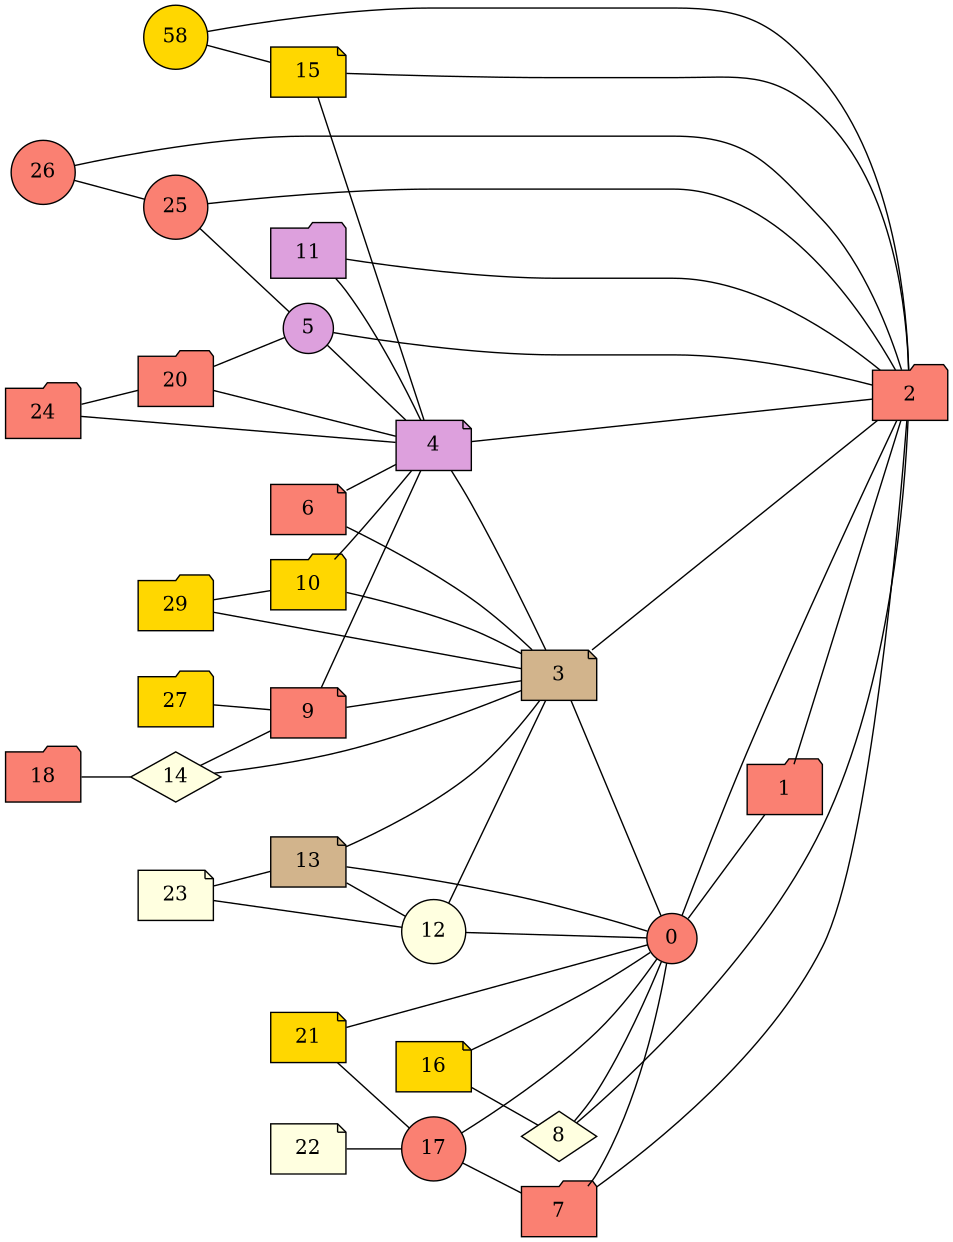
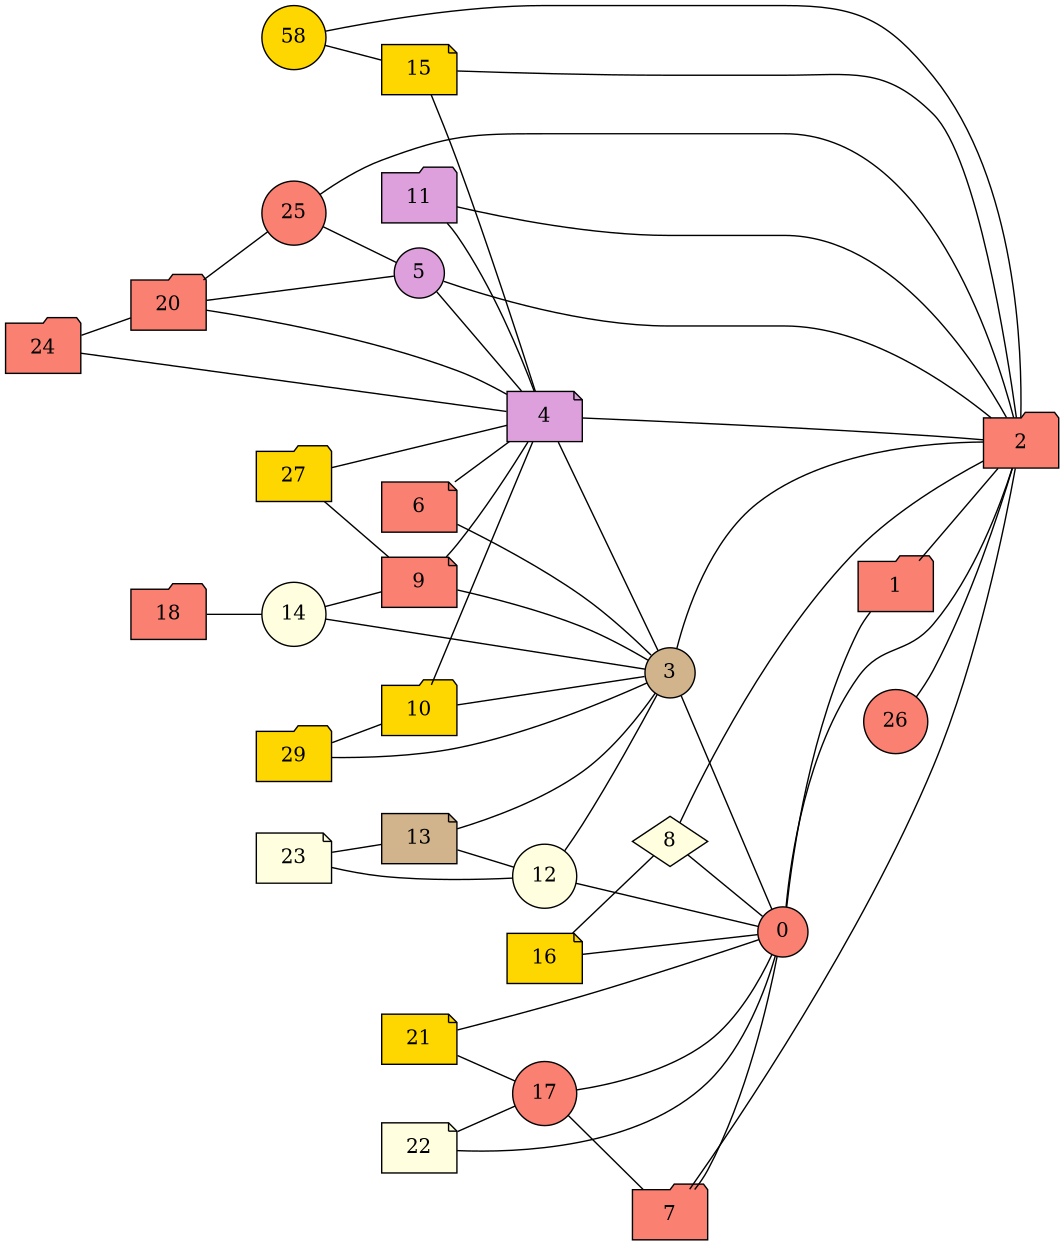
edge "26" -- "25": now "20" -- "25"
edge "4" -- "27": added
node "3": shape note -> circle
node "14": shape diamond -> circle
edge "13" -- "0": now "22" -- "0"
